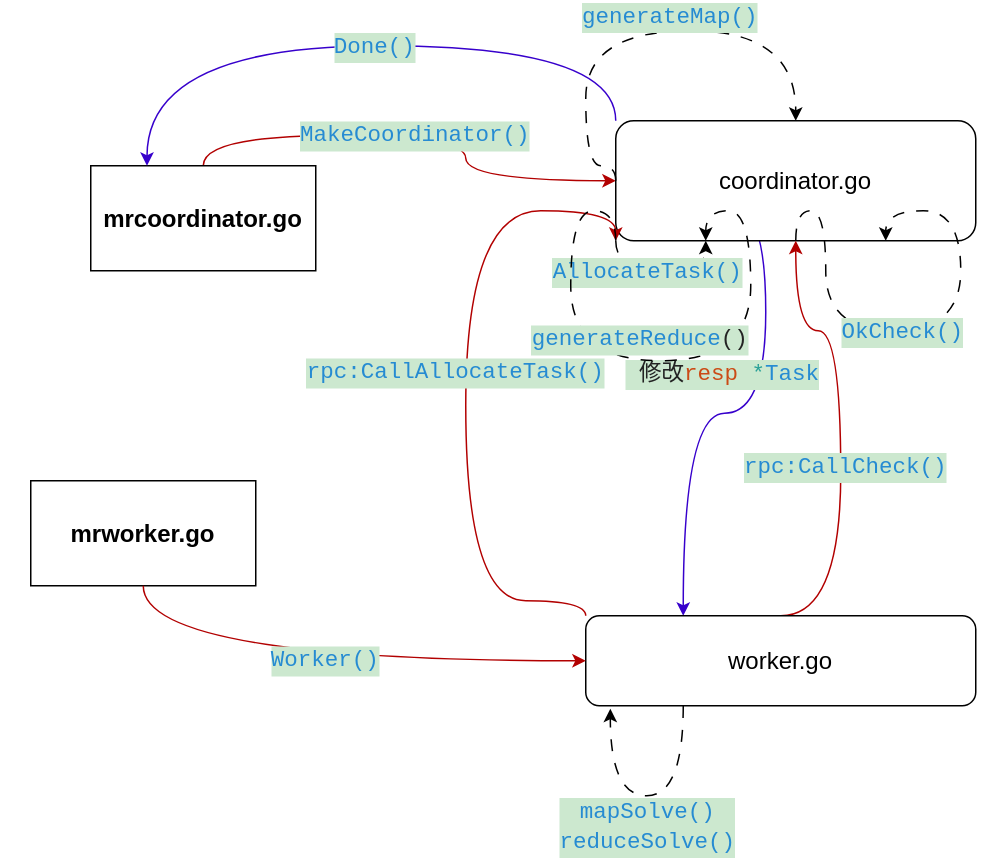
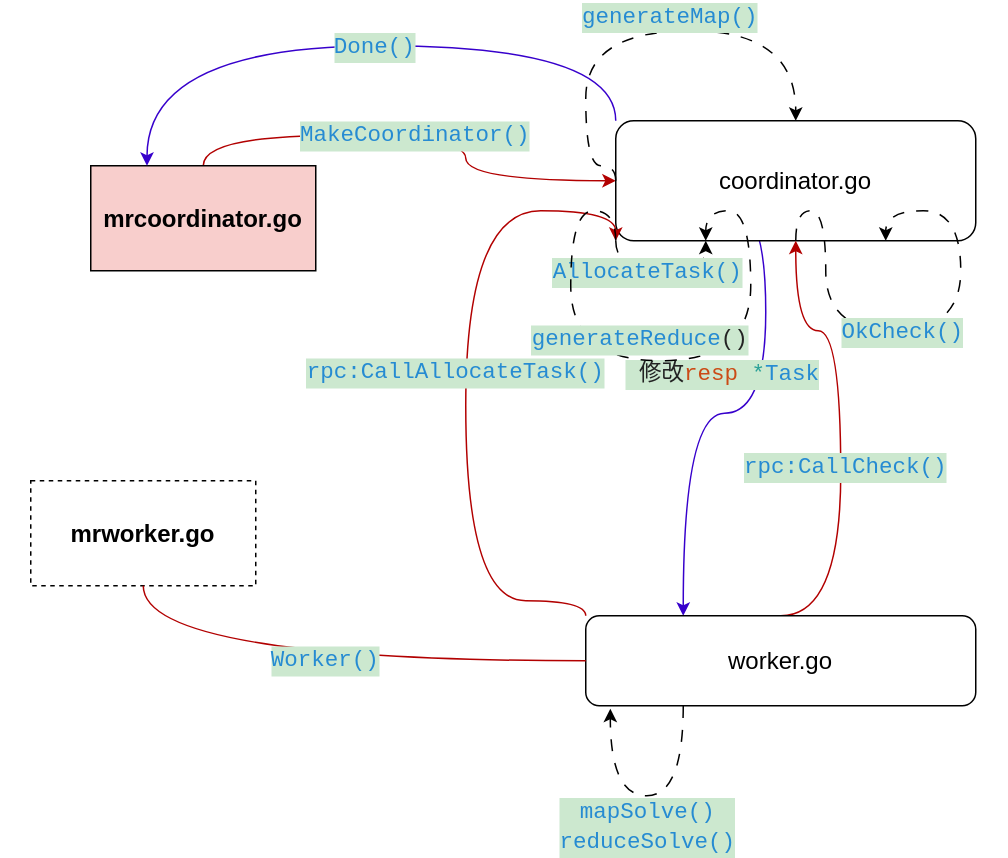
node "mrcoordinator.go": fillcolor #ffffff -> #f8cecc
node "mrworker.go": style solid -> dashed
edge "mrworker.go" -> "worker.go": arrowhead classic -> none
